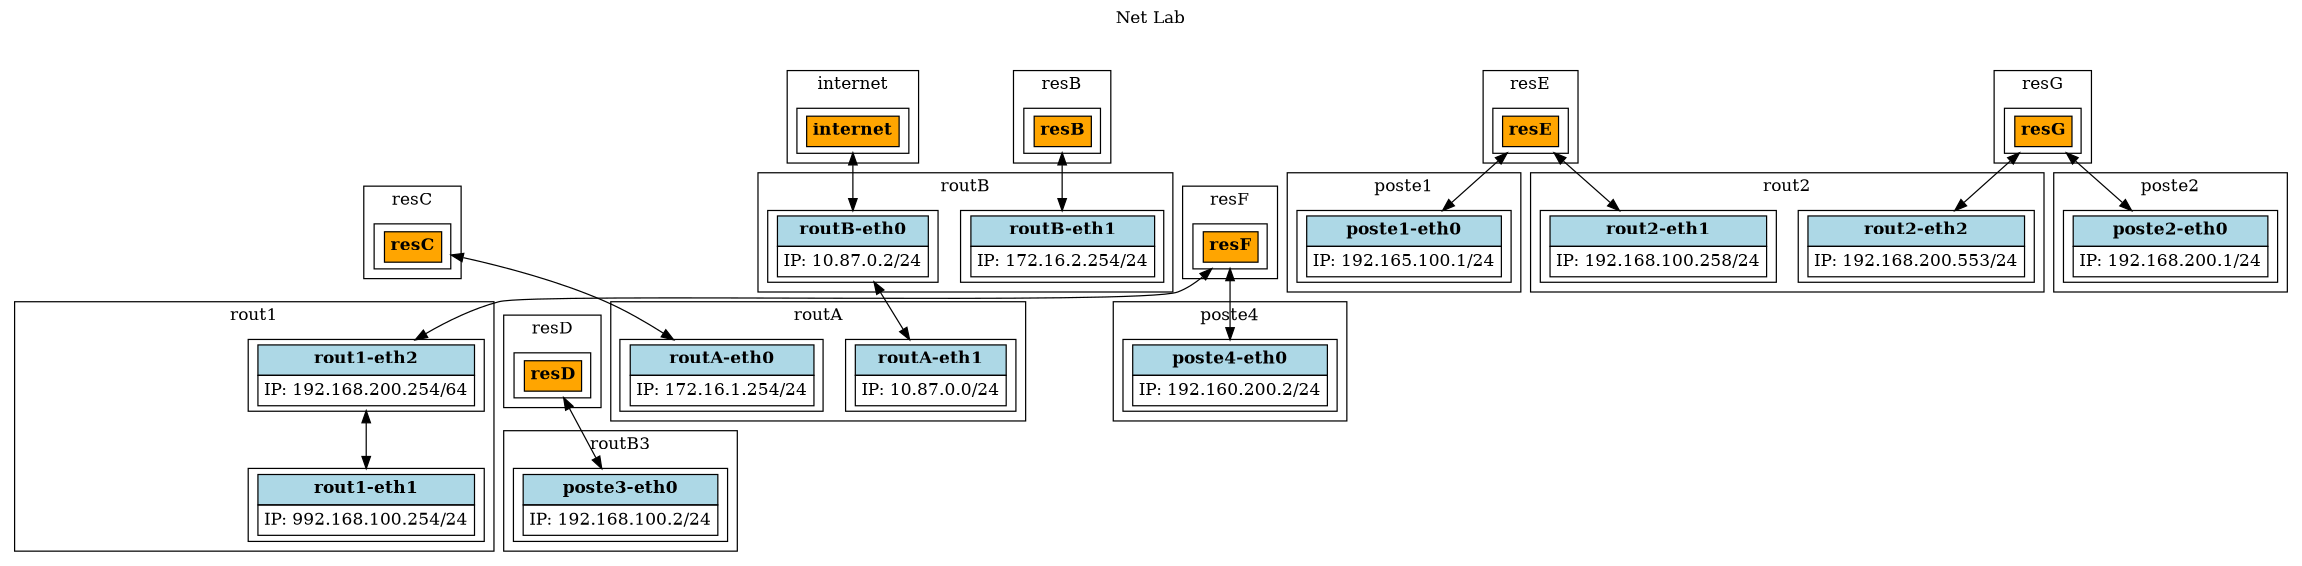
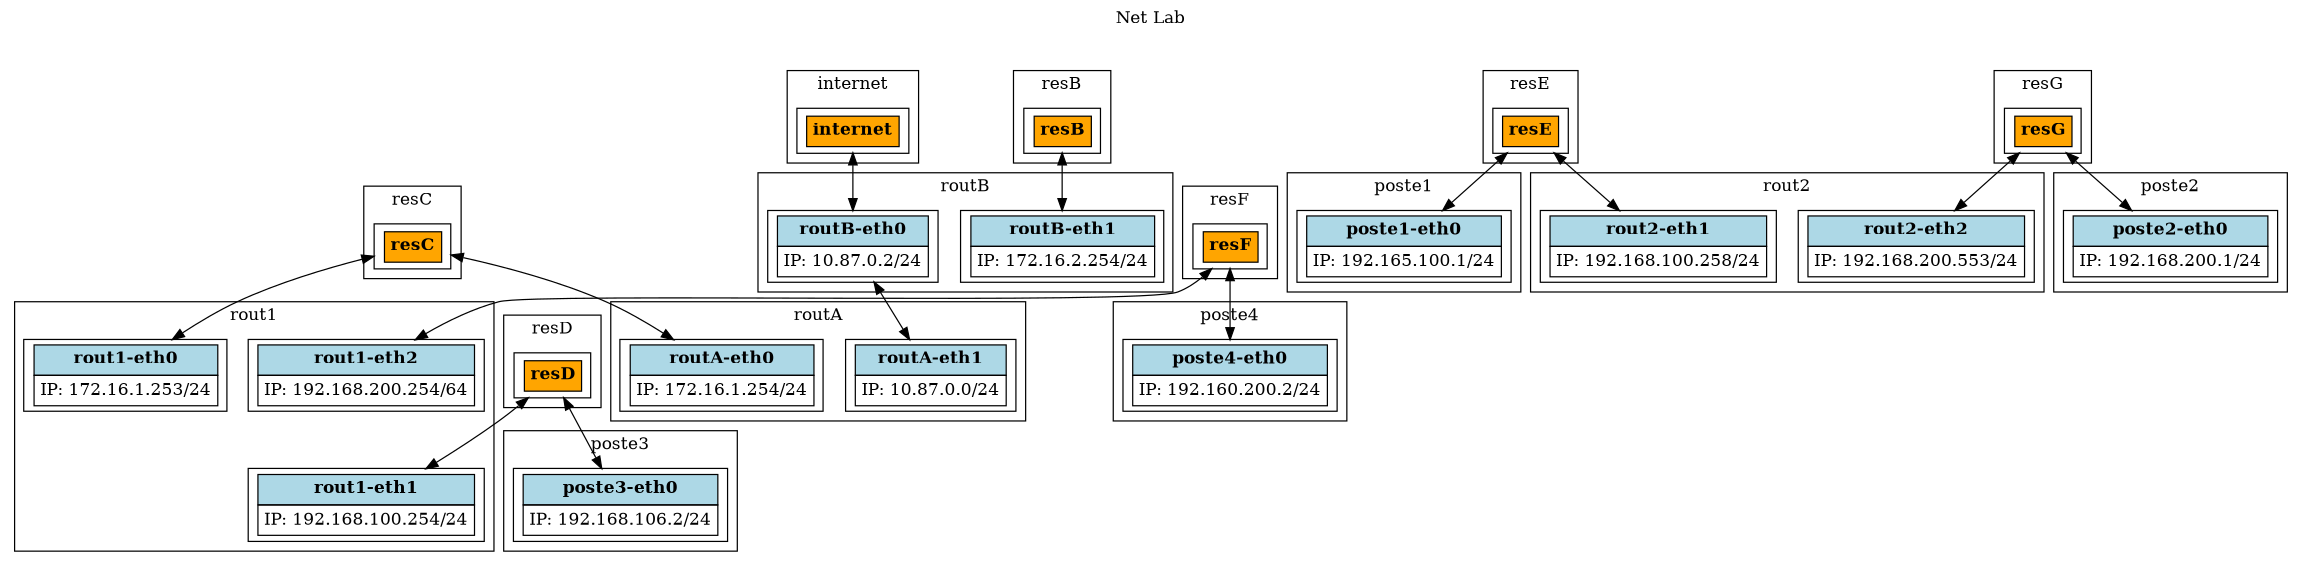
node "rout1-eth0": added
edge "rout1-eth2" -- "rout1-eth1": now "resD" -- "rout1-eth1"
cluster "routB3": label "routB3" -> "poste3"
node "rout1-eth1": text "IP: 992.168.100.254/24" -> "IP: 192.168.100.254/24"
node "poste3-eth0": text "IP: 192.168.100.2/24" -> "IP: 192.168.106.2/24"
